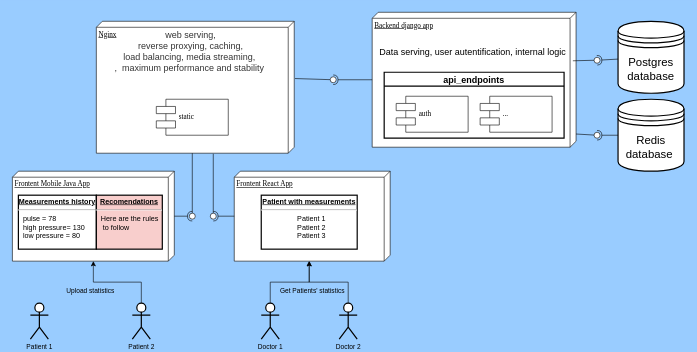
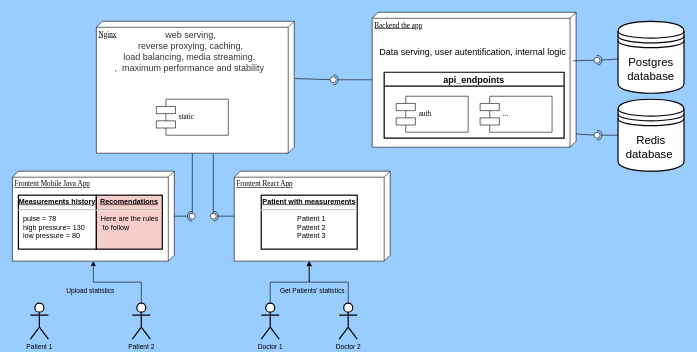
node "Backend django app": label "Backend django app" -> "Backend the app"
